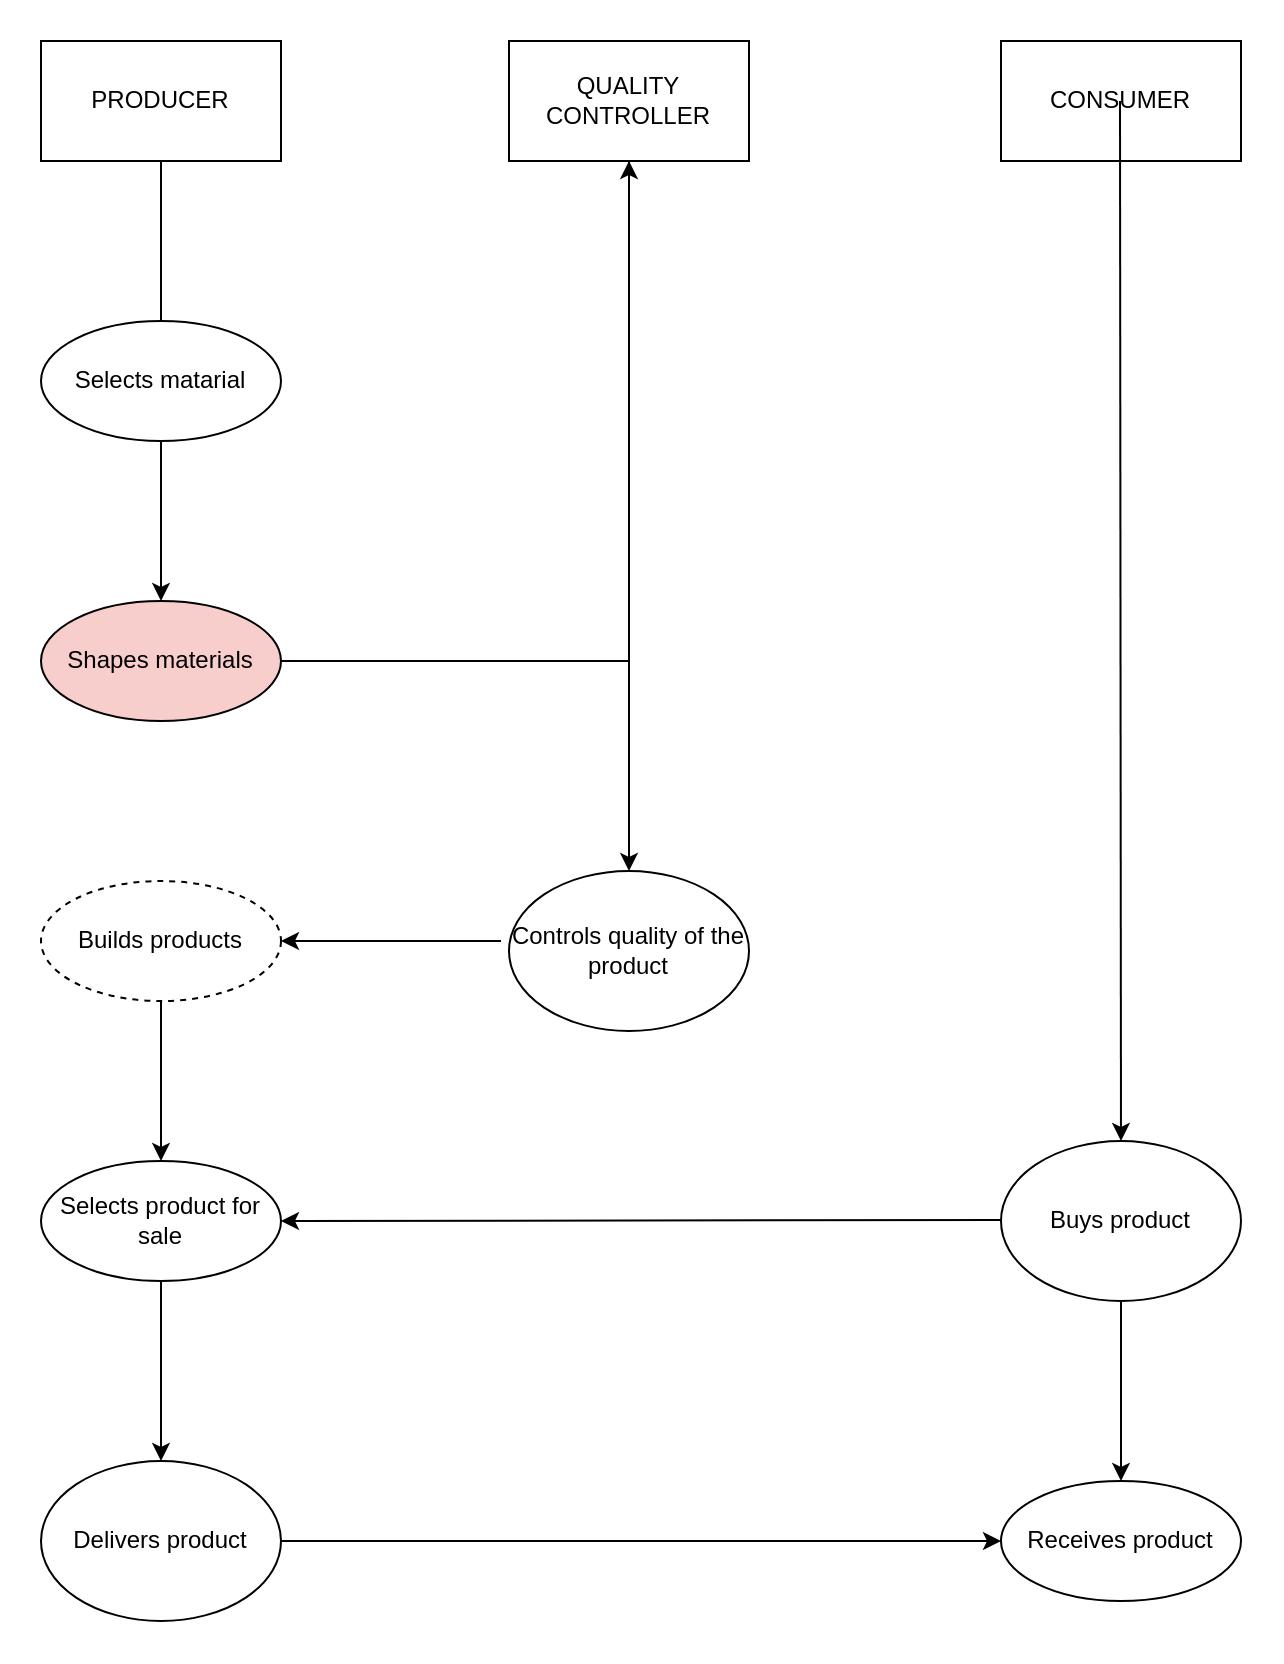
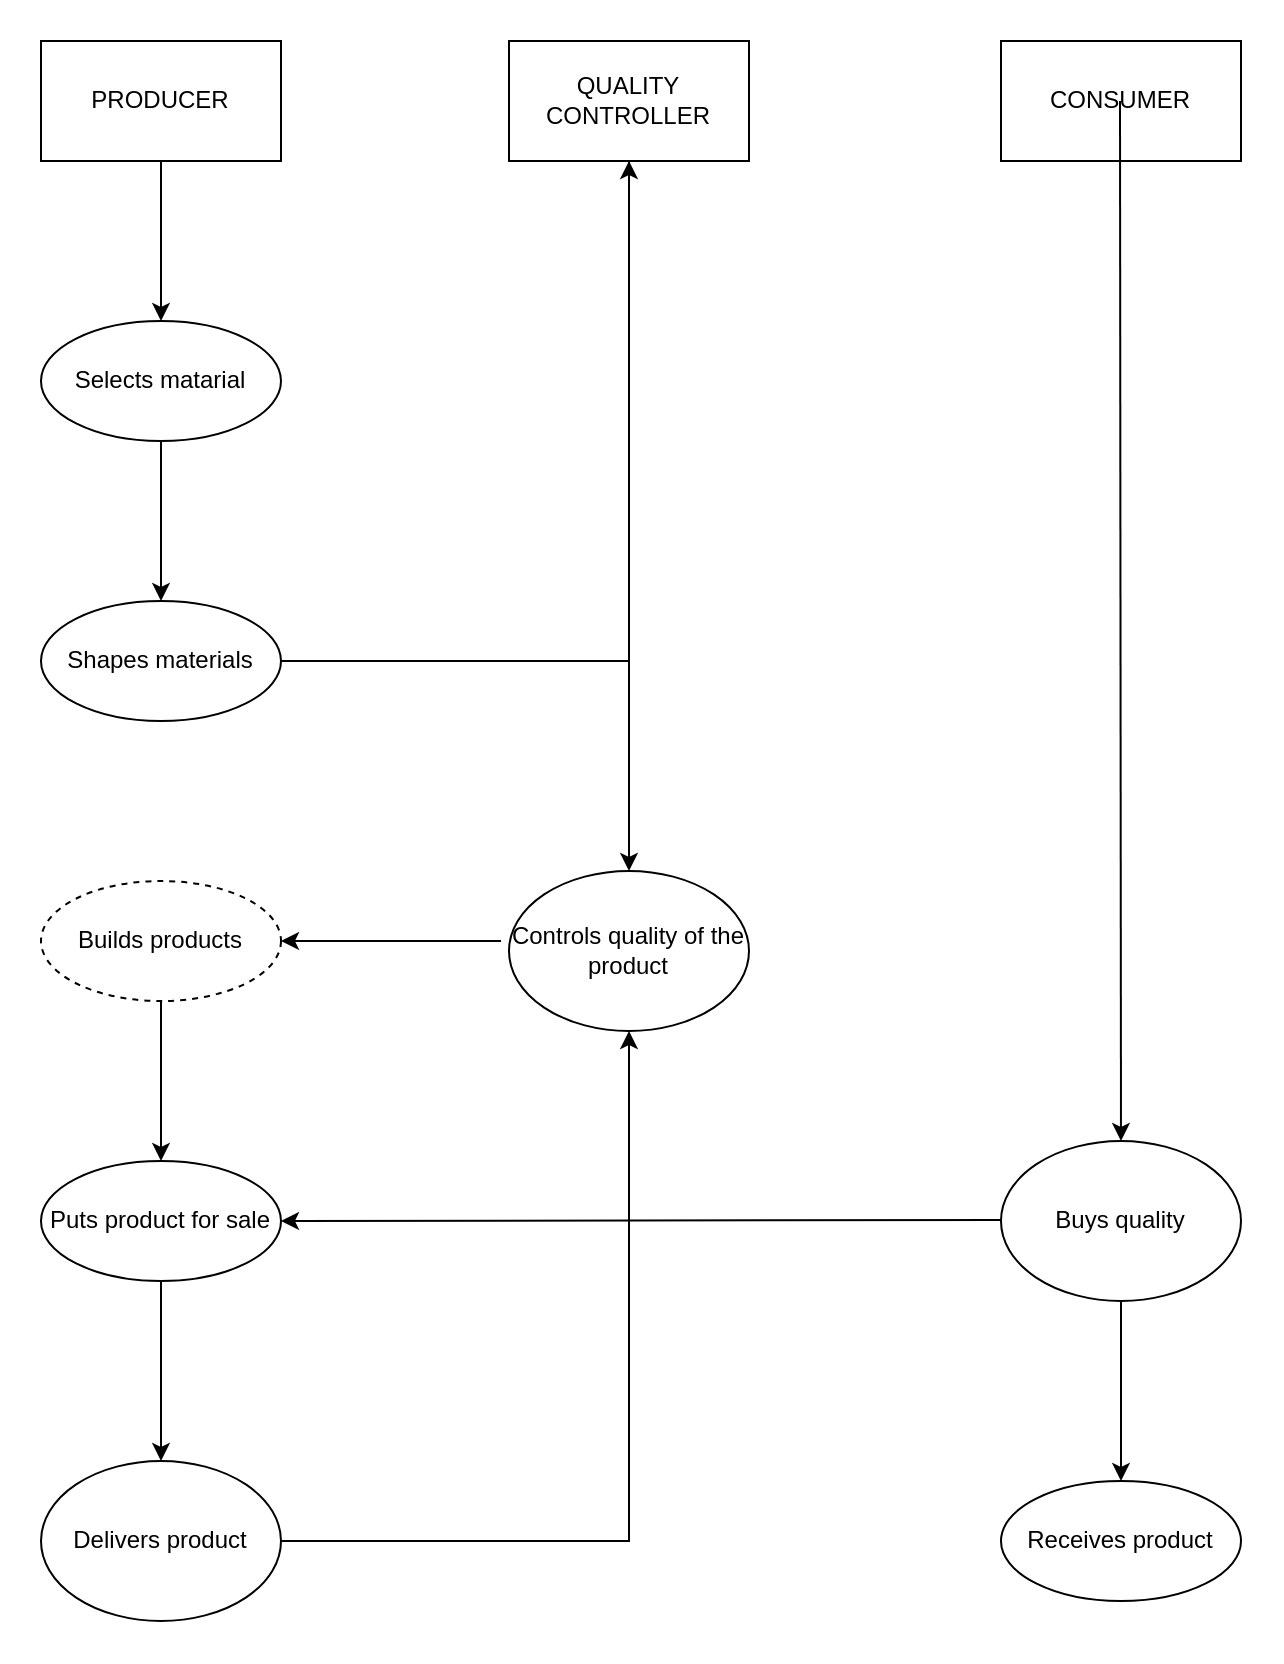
edge "PRODUCER" -- "Selects matarial": arrowhead none -> classic
node "Shapes materials": fillcolor #f8cecc -> #ffffff
node "Selects product for sale": label "Selects product for sale" -> "Puts product for sale"
node "Buys product": label "Buys product" -> "Buys quality"
edge "Delivers product" -> "Receives product": now "Delivers product" -> "Controls quality of the product"
